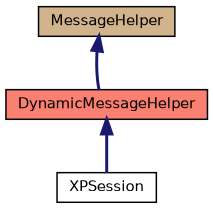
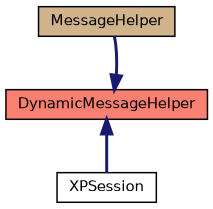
edge "DynamicMessageHelper" -> "MessageHelper": reversed
